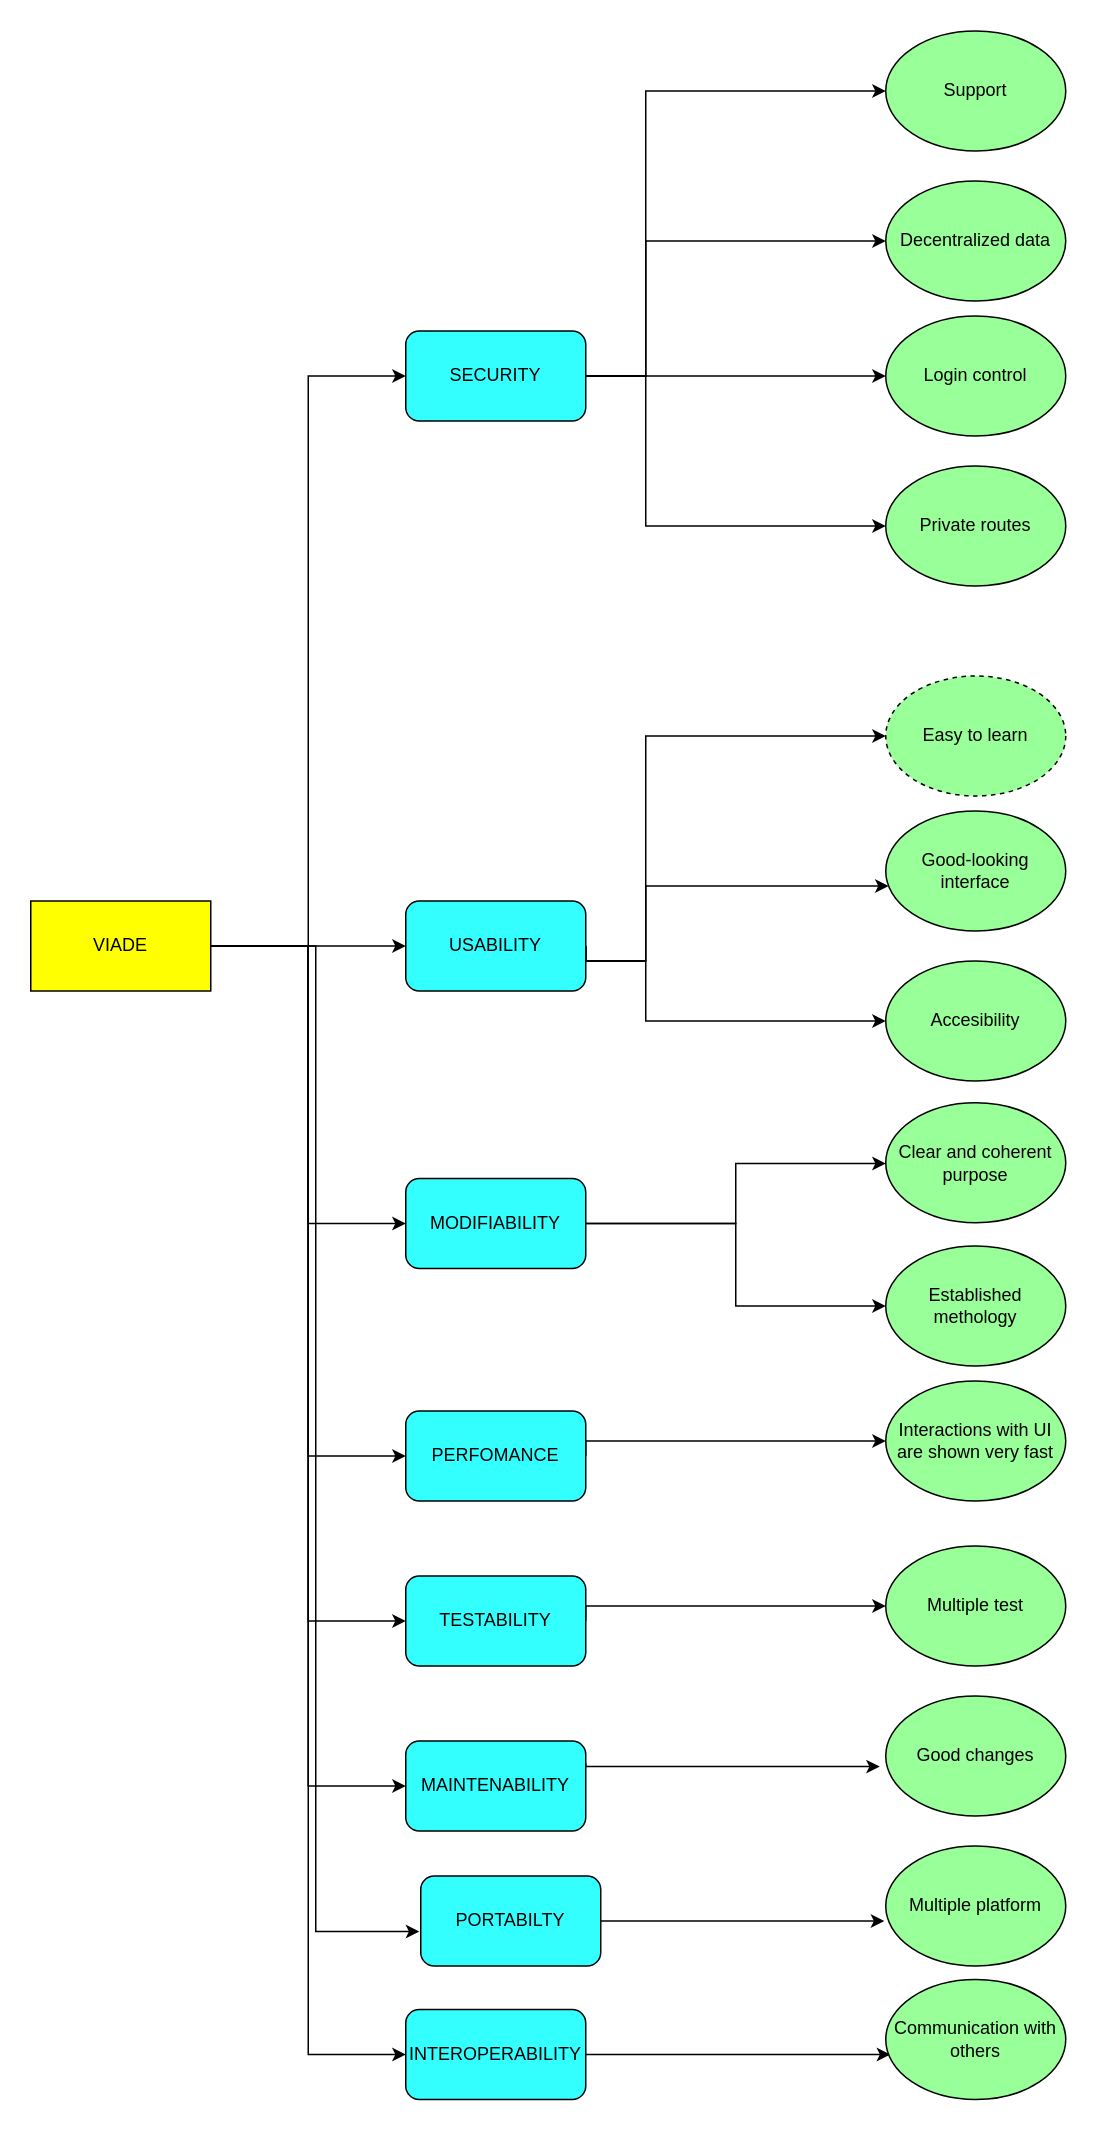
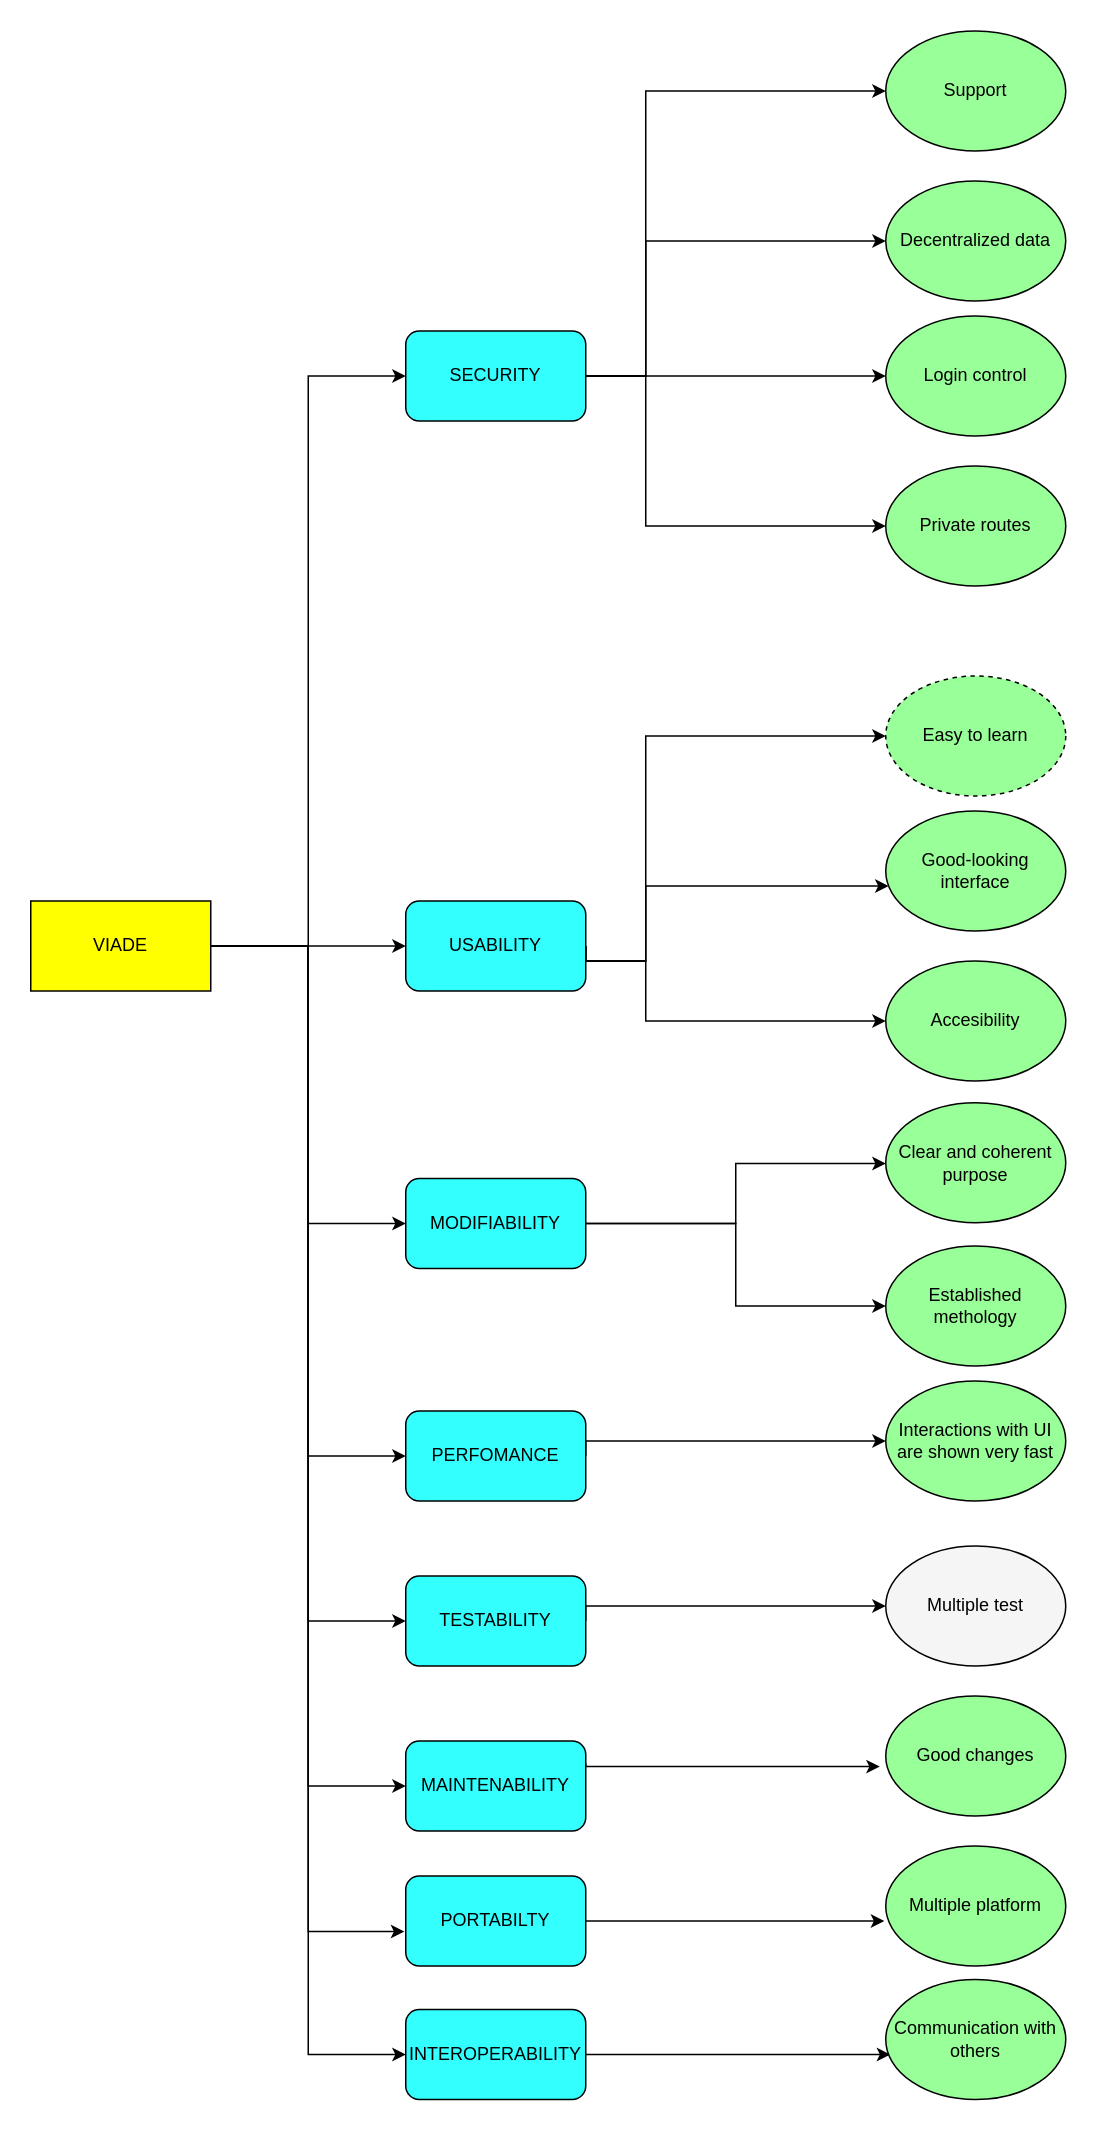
node "Multiple test": fillcolor #99ff99 -> #f5f5f5
node "PORTABILTY": moved (511, 1921) -> (496, 1921)
